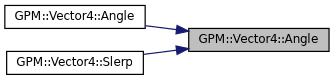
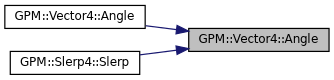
node "GPM::Vector4::Slerp": label "GPM::Vector4::Slerp" -> "GPM::Slerp4::Slerp"
